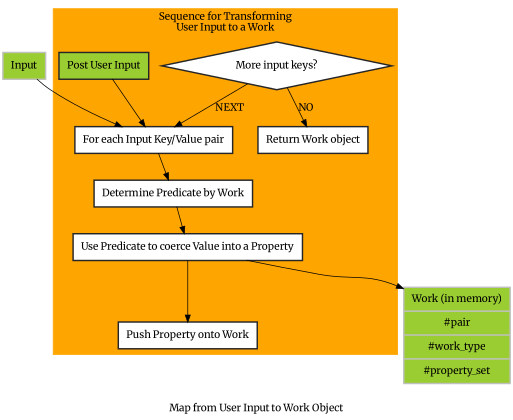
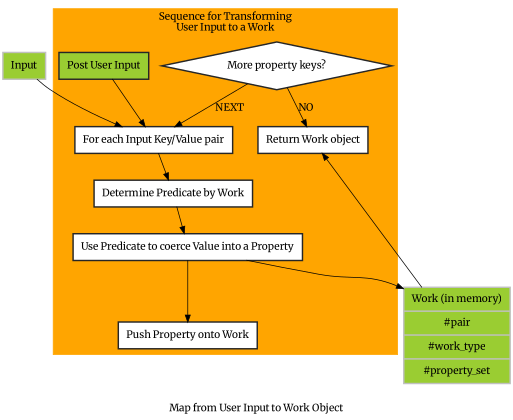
node "More input keys?": label "More input keys?" -> "More property keys?"
edge "Work (in memory)" -> "Return Work object": added
